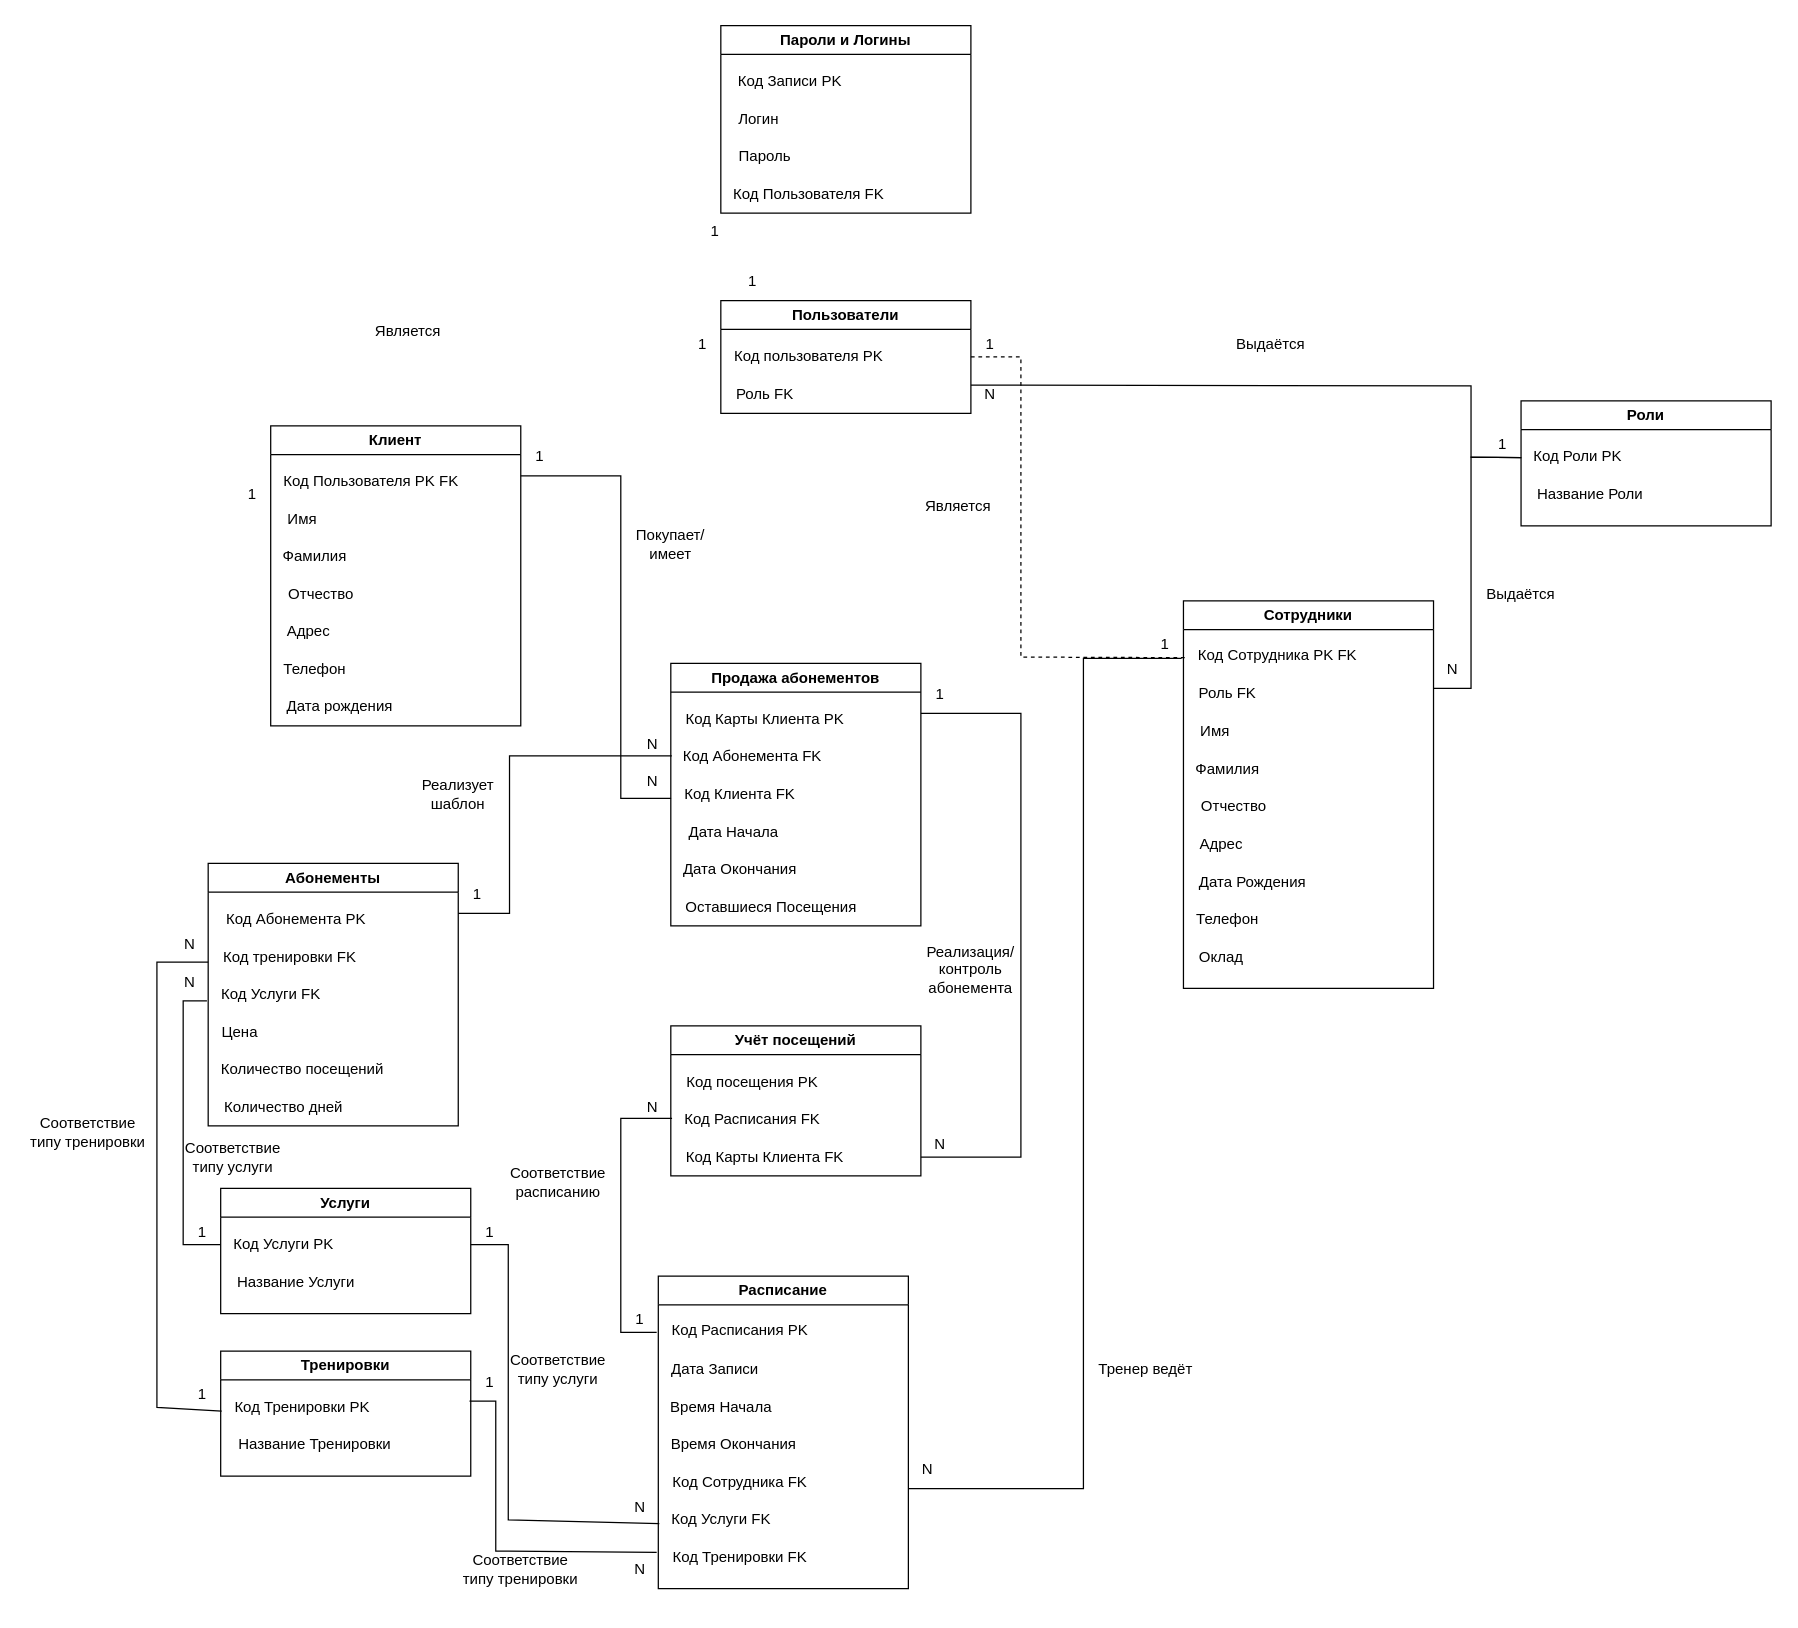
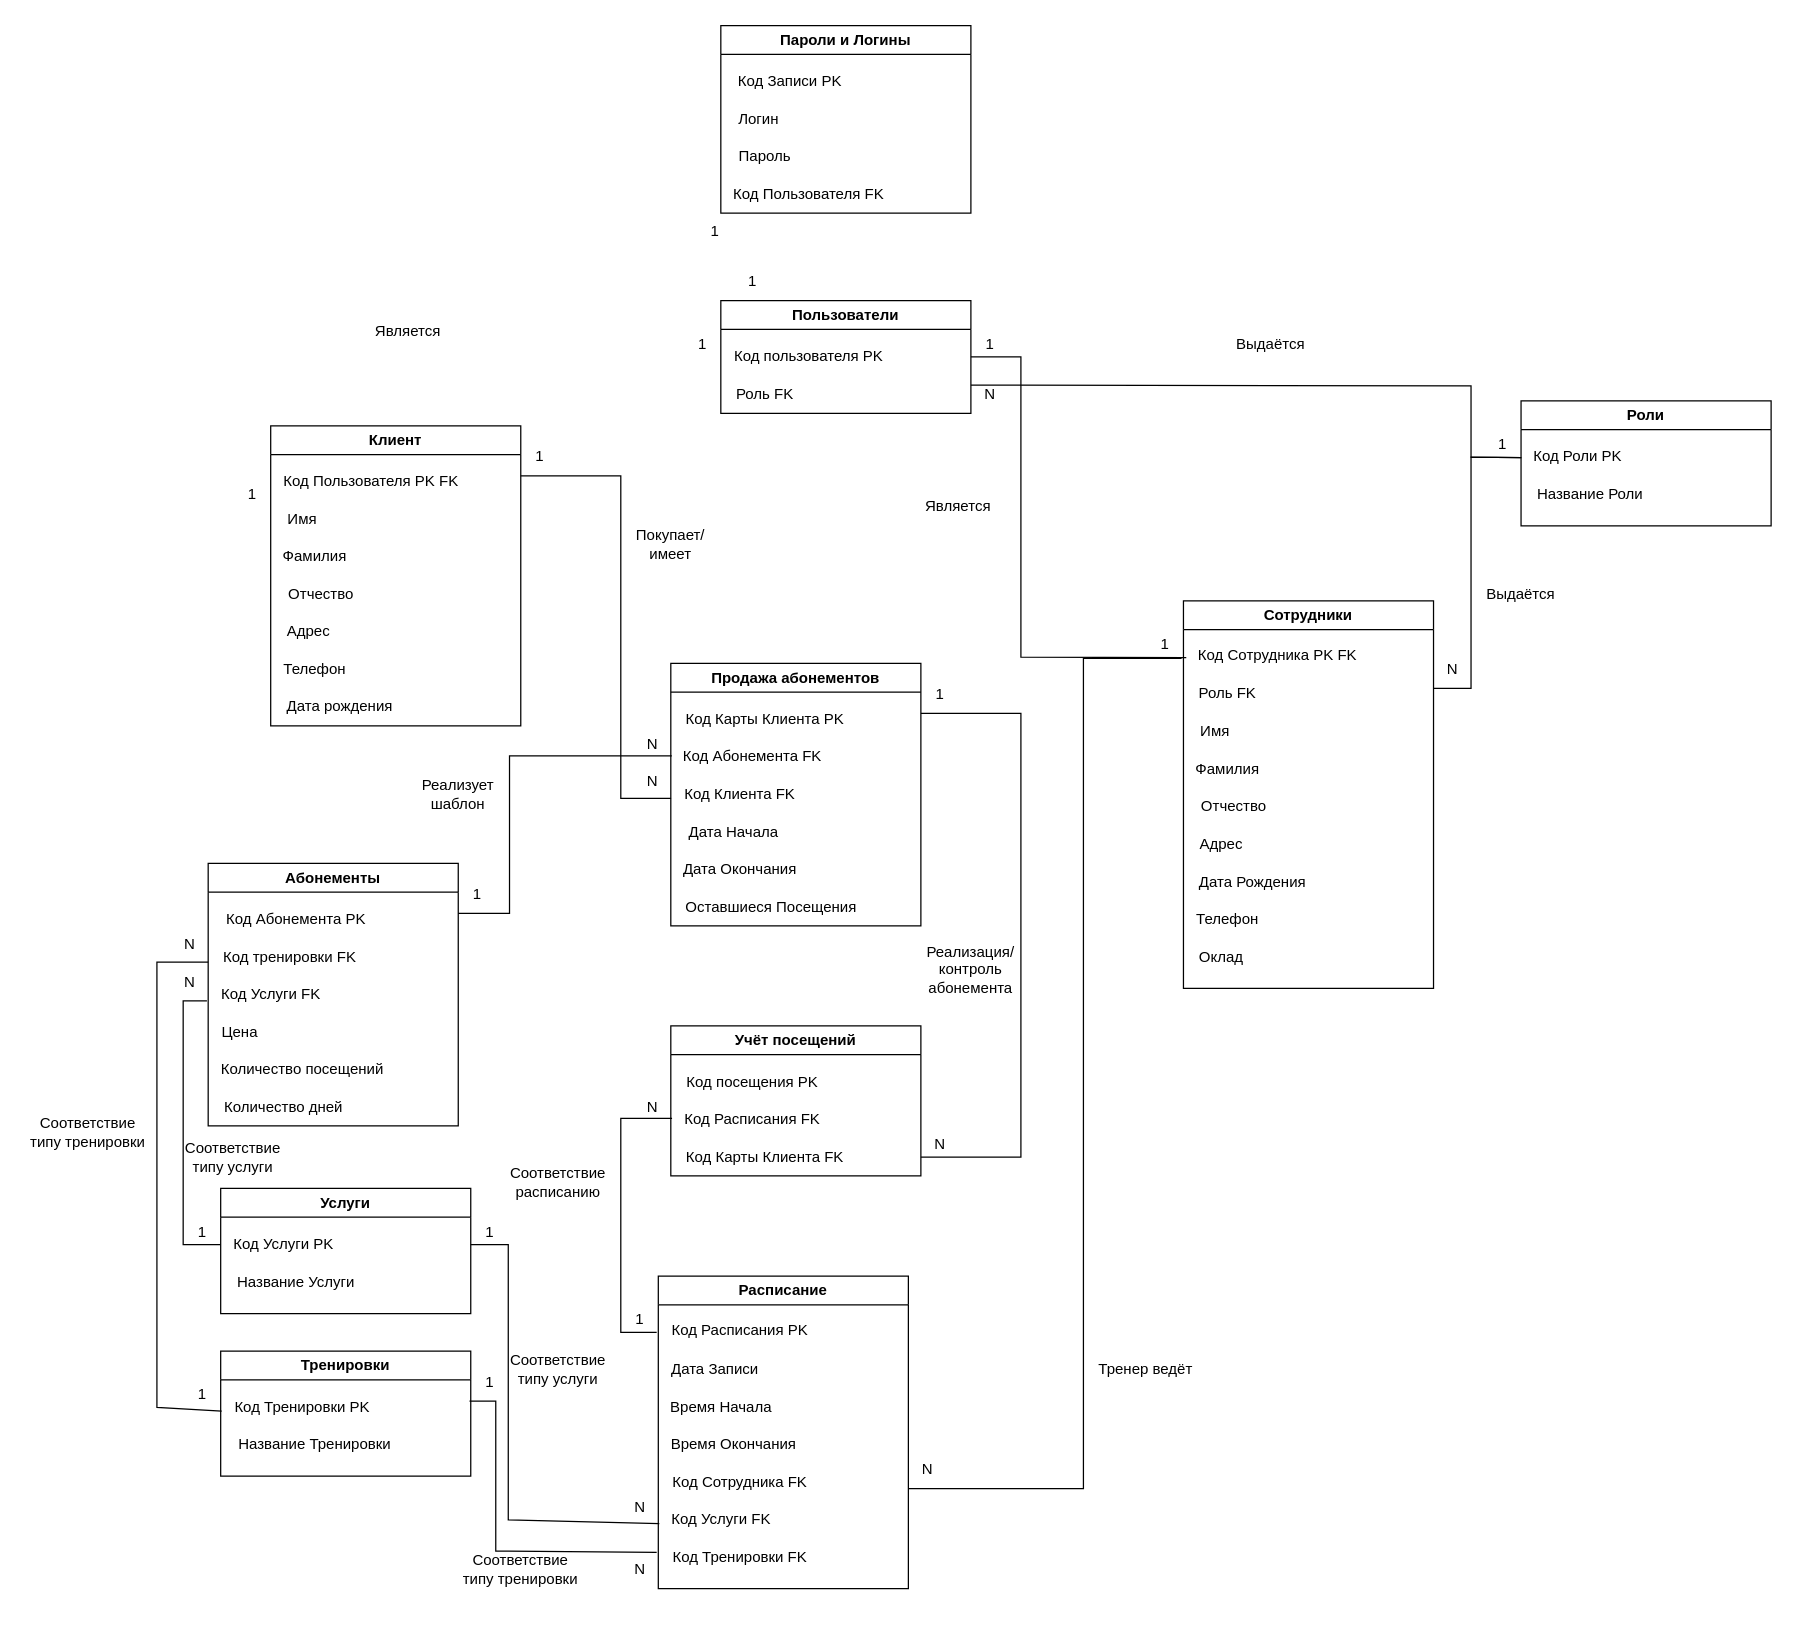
edge "Пользователи" -- "Код Сотрудника PK FK": style dashed -> solid
